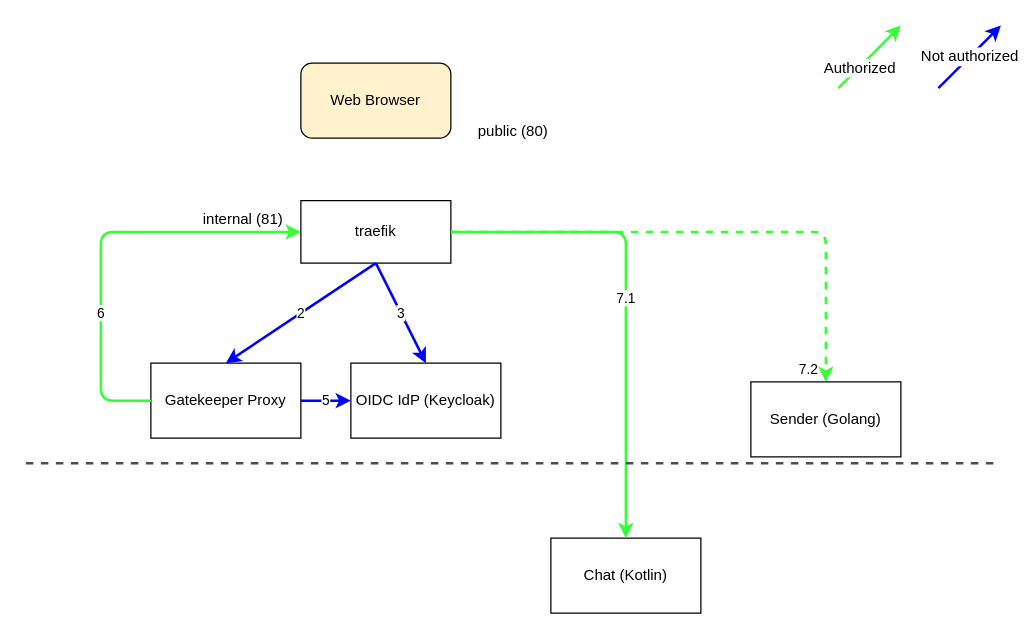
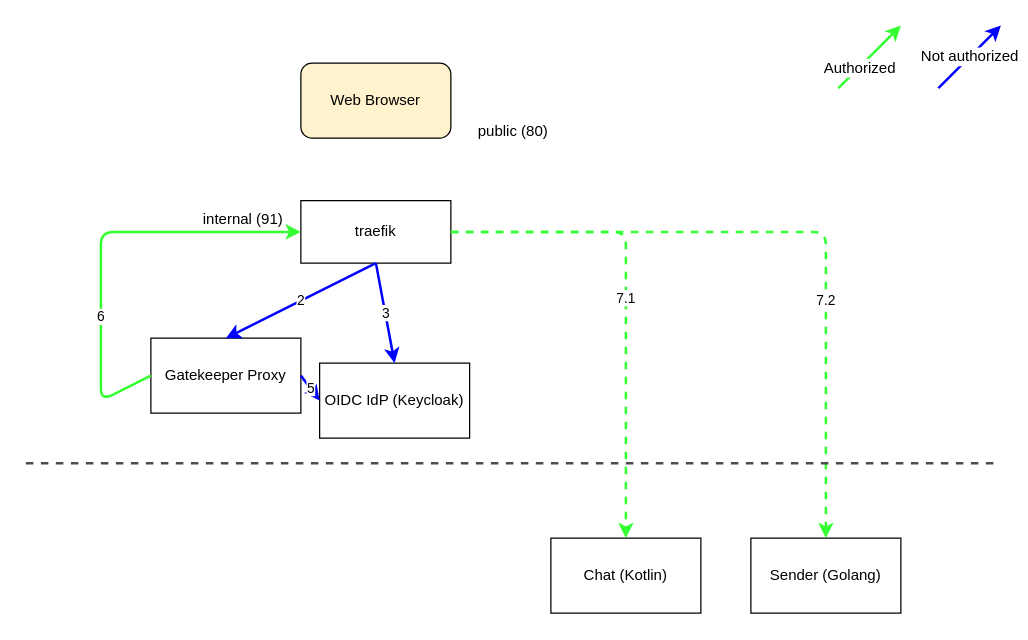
node "internal (81)": label "internal (81)" -> "internal (91)"
node "Gatekeeper Proxy": moved (226, 401) -> (226, 376)
node "OIDC IdP (Keycloak)": moved (426, 401) -> (394, 401)
edge "traefik" -> "Chat (Kotlin)": style solid -> dashed
node "Sender (Golang)": moved (826, 419) -> (826, 576)
